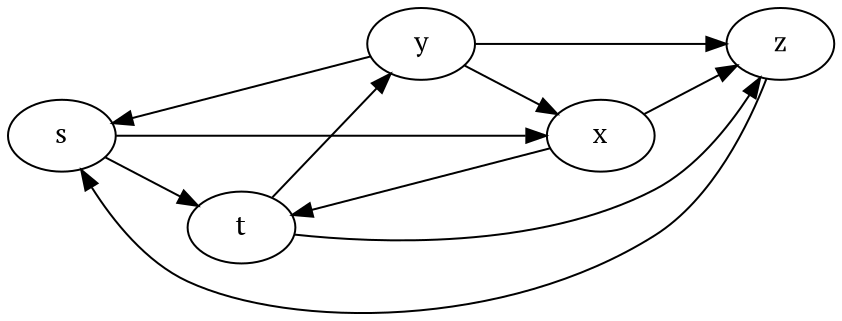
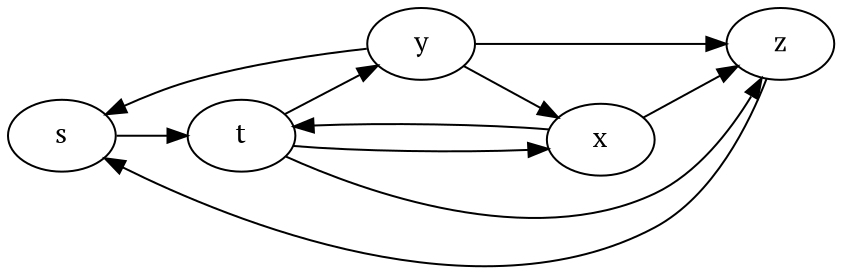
edge "s" -> "x": now "t" -> "x"
